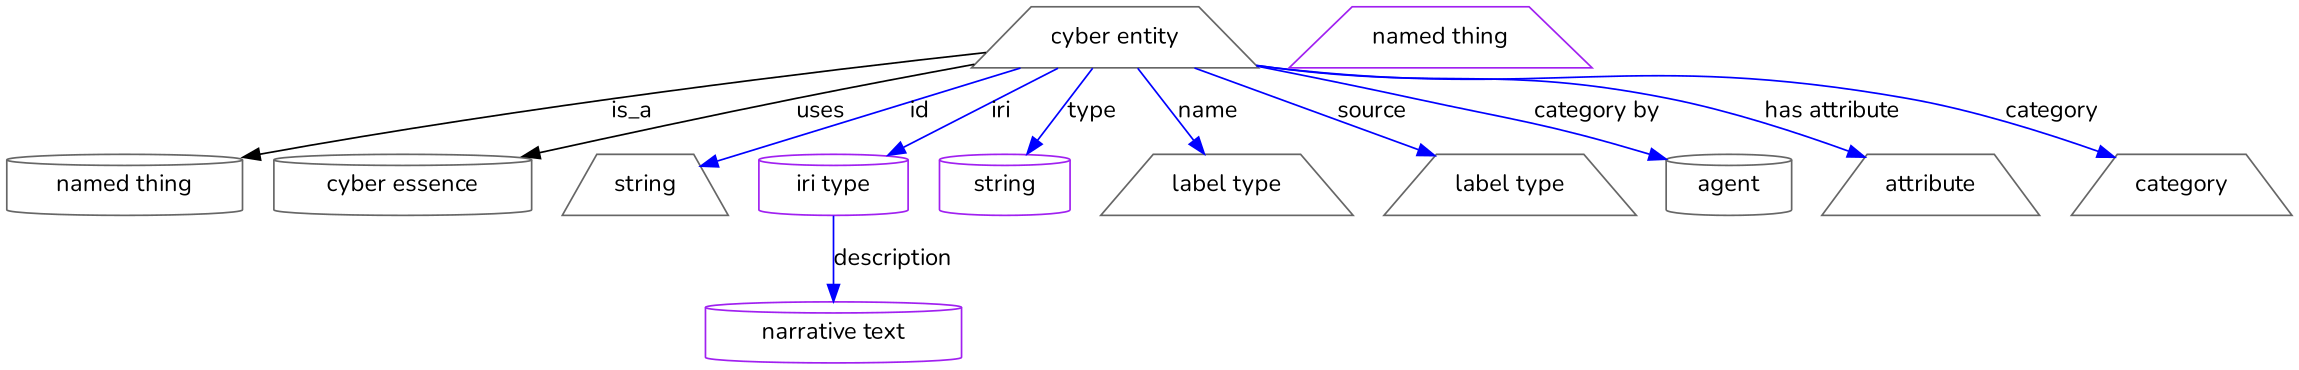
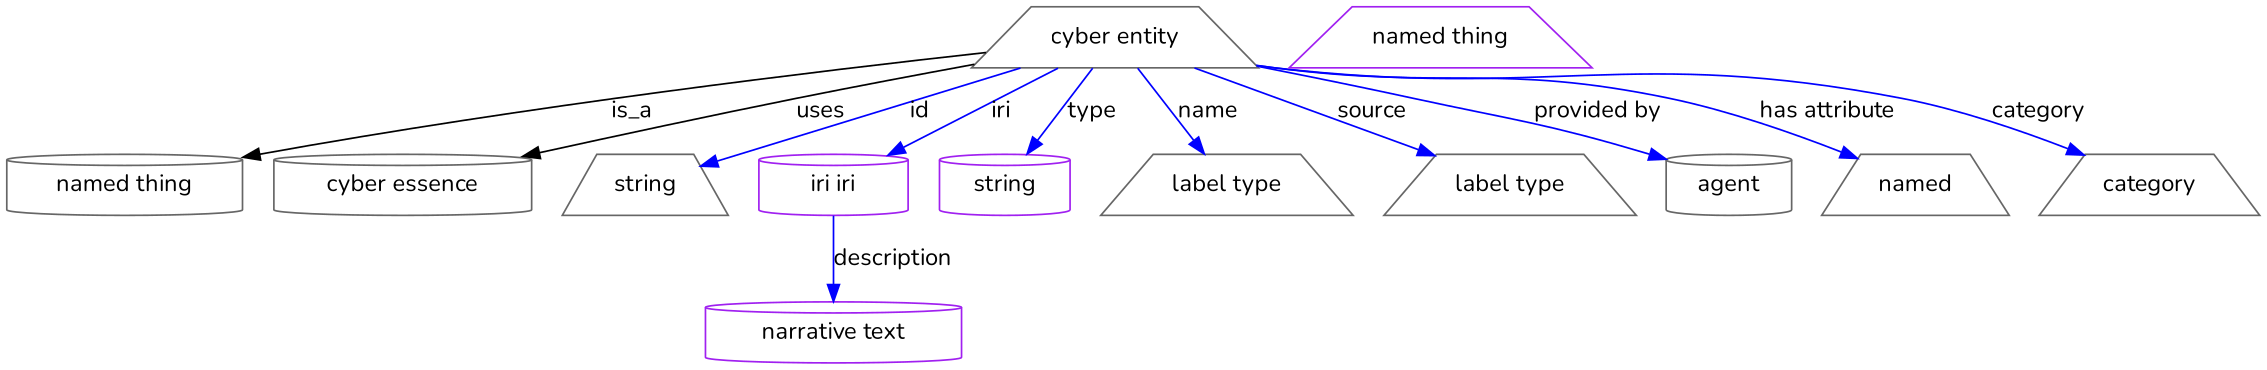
edge "cyber entity" -> "agent": label "category by" -> "provided by"
node "iri type": label "iri type" -> "iri iri"
node "attribute": label "attribute" -> "named"
